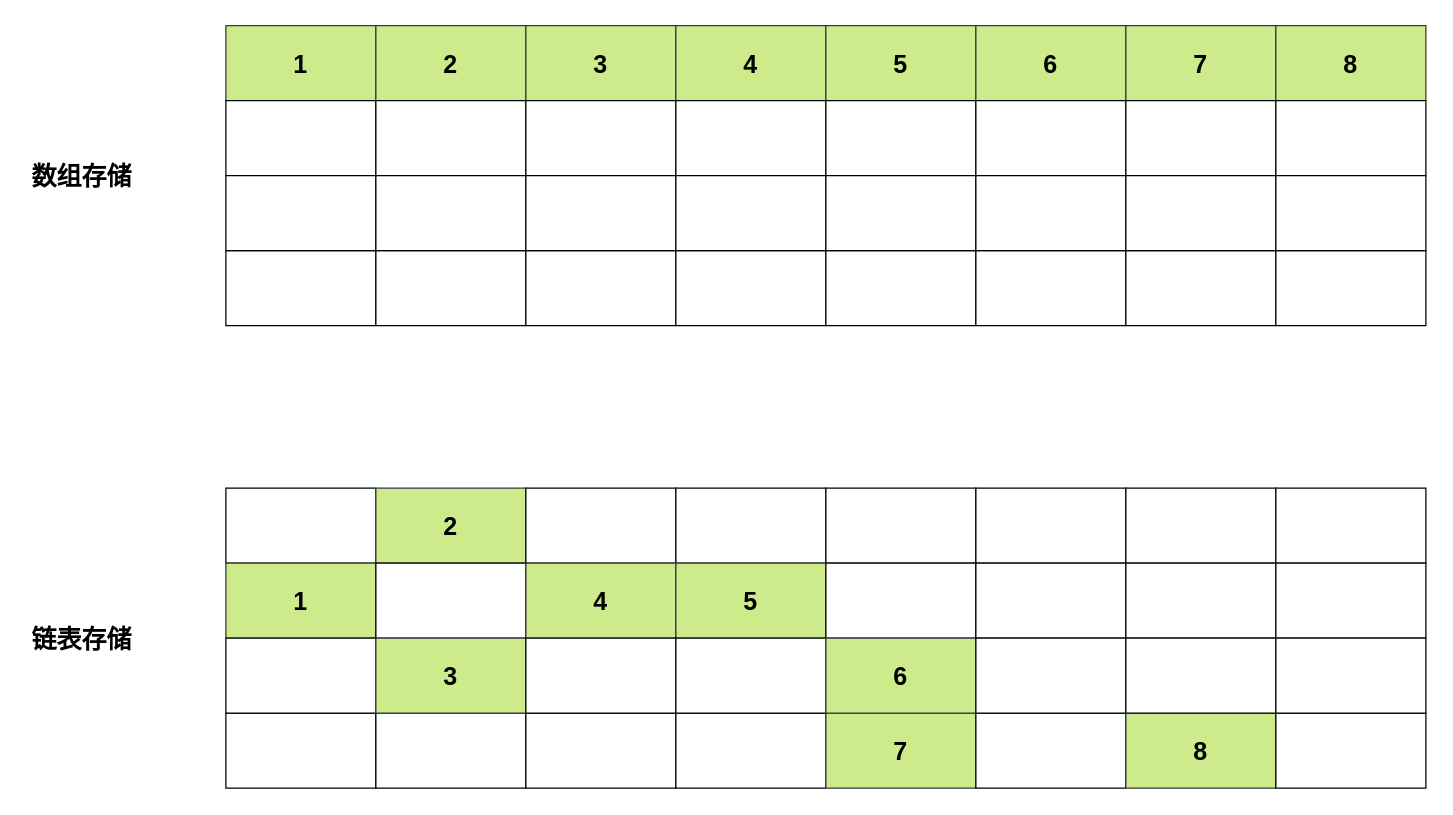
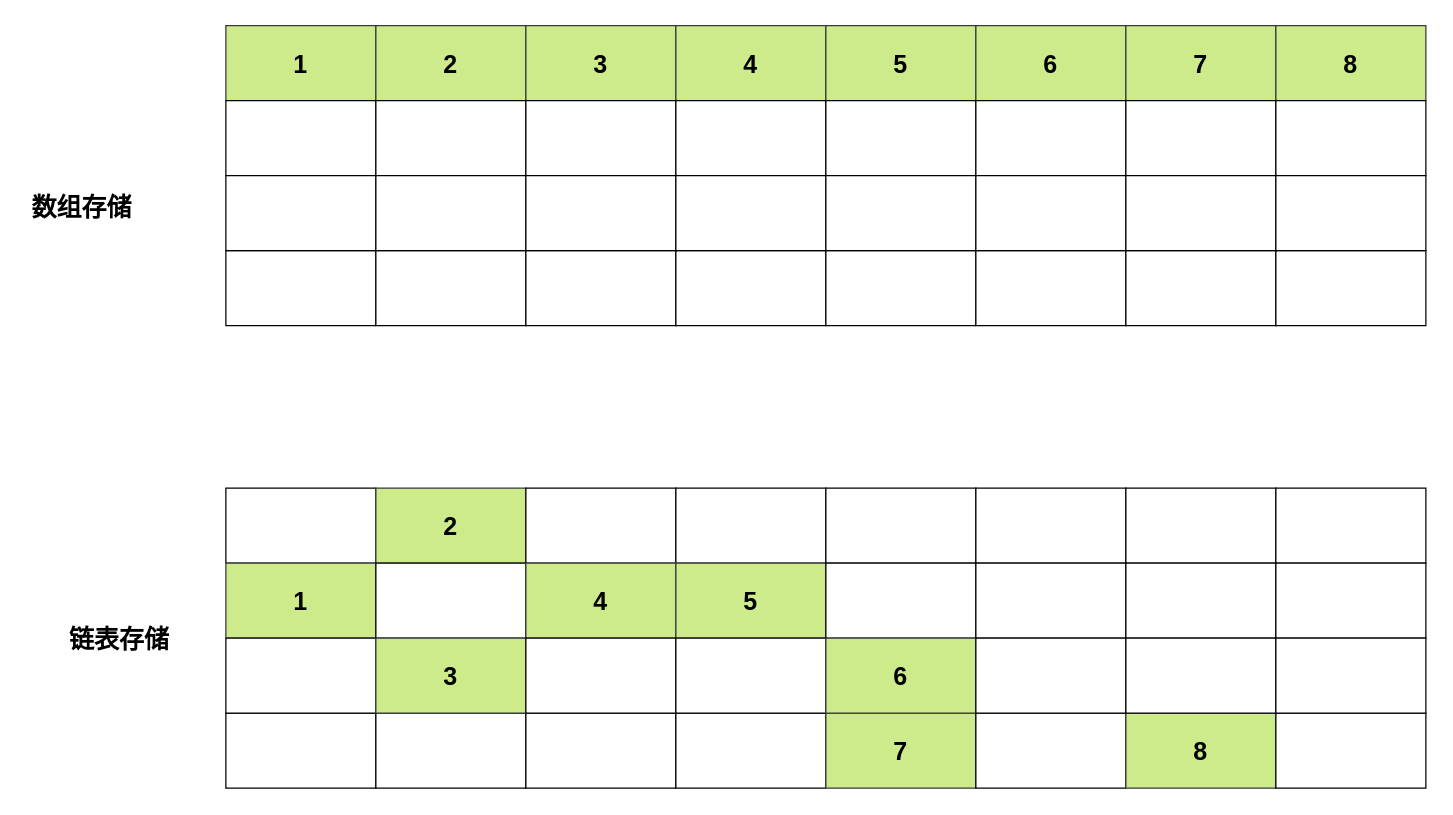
node "数组存储": moved (82, 176) -> (82, 207)
node "链表存储": moved (82, 638) -> (119, 638)
